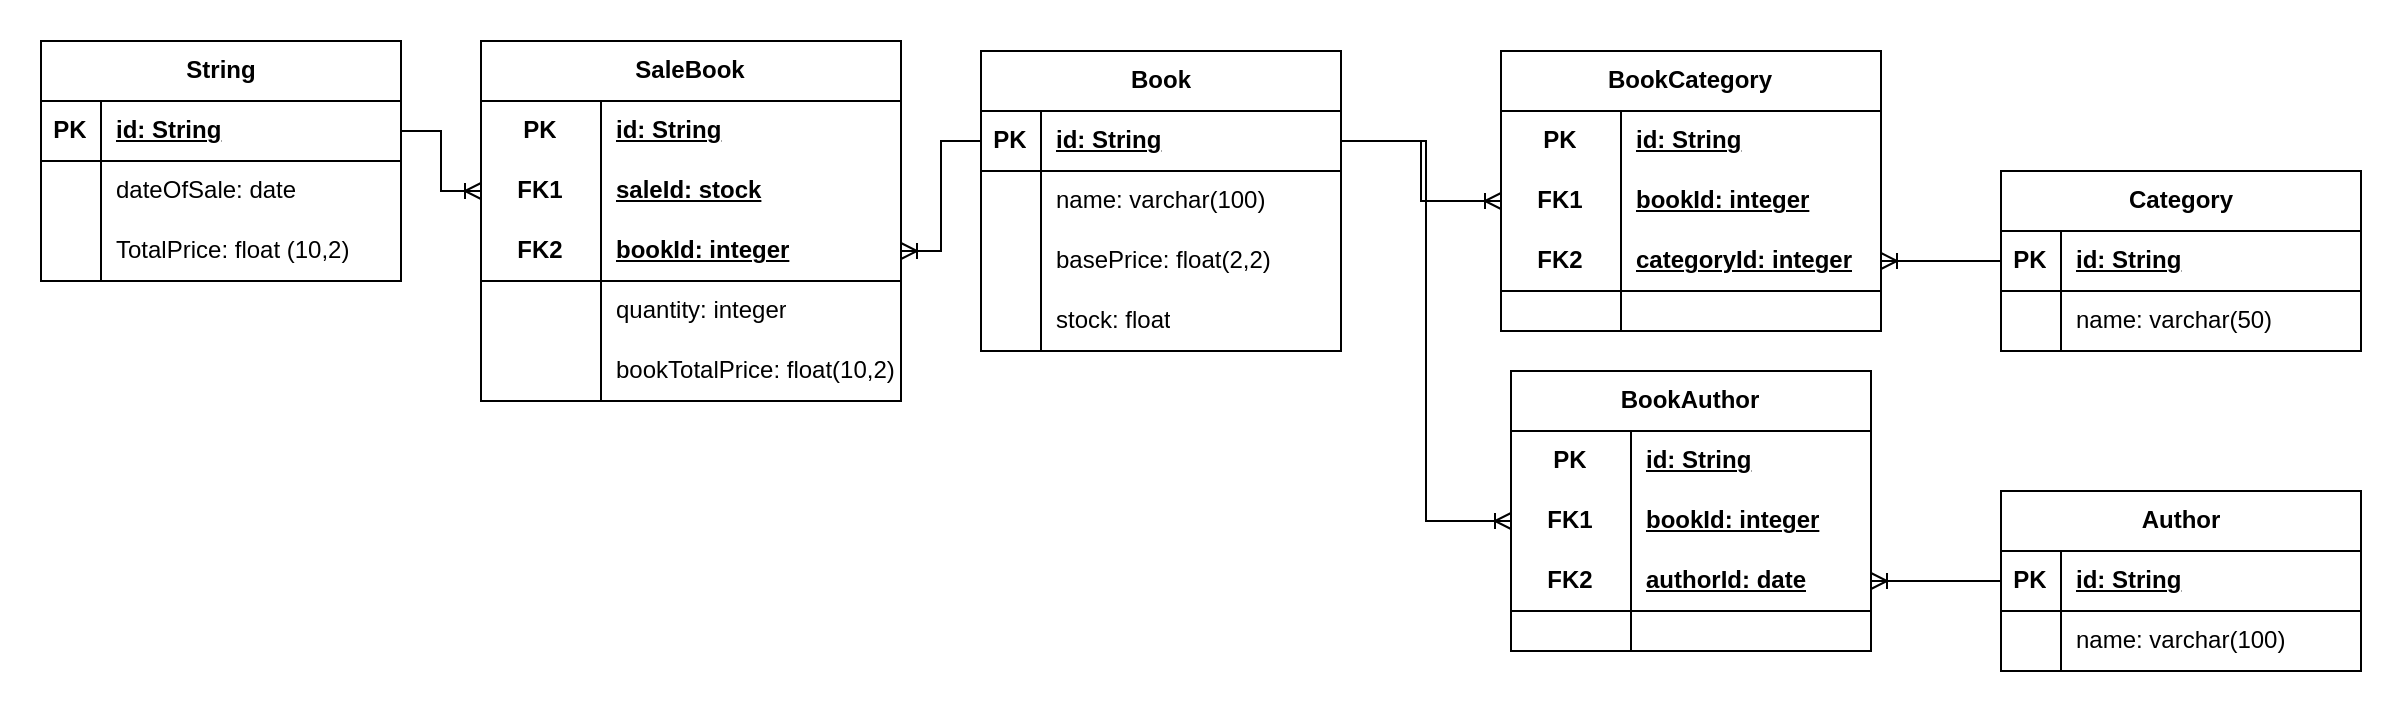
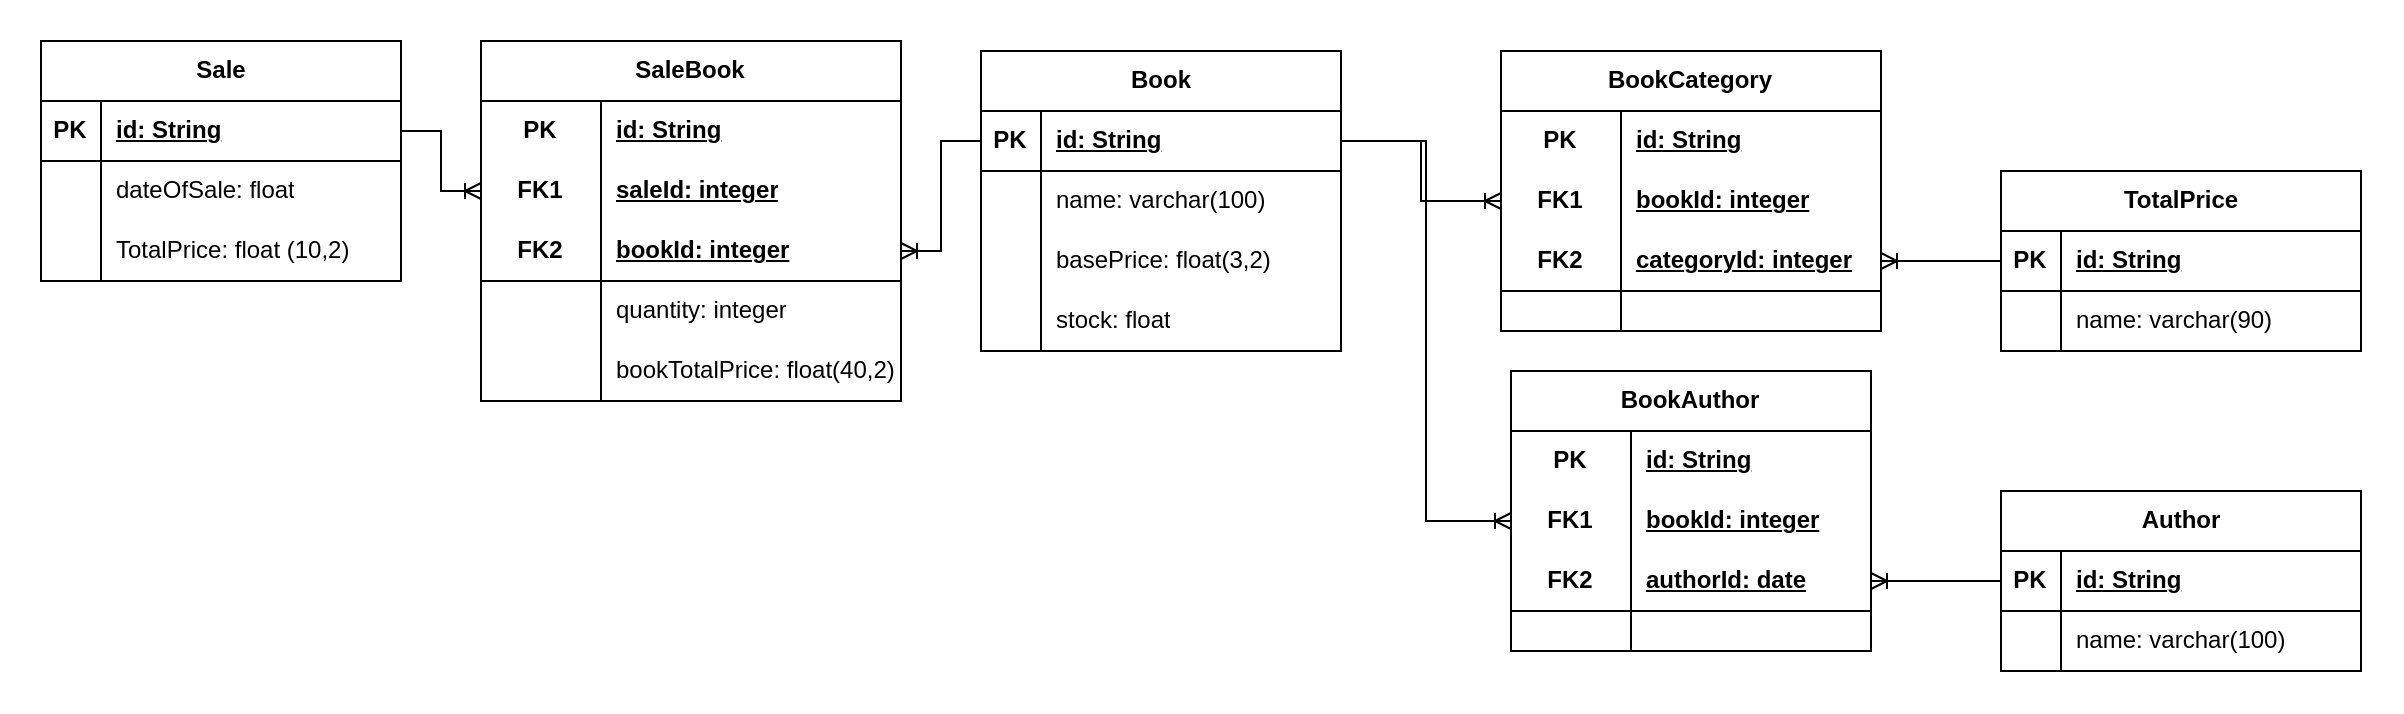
node "String": label "String" -> "Sale"
node "dateOfSale: date": label "dateOfSale: date" -> "dateOfSale: float"
node "saleId: stock": label "saleId: stock" -> "saleId: integer"
node "Category": label "Category" -> "TotalPrice"
node "basePrice: float(2,2)": label "basePrice: float(2,2)" -> "basePrice: float(3,2)"
node "name: varchar(50)": label "name: varchar(50)" -> "name: varchar(90)"
node "bookTotalPrice: float(10,2)": label "bookTotalPrice: float(10,2)" -> "bookTotalPrice: float(40,2)"
